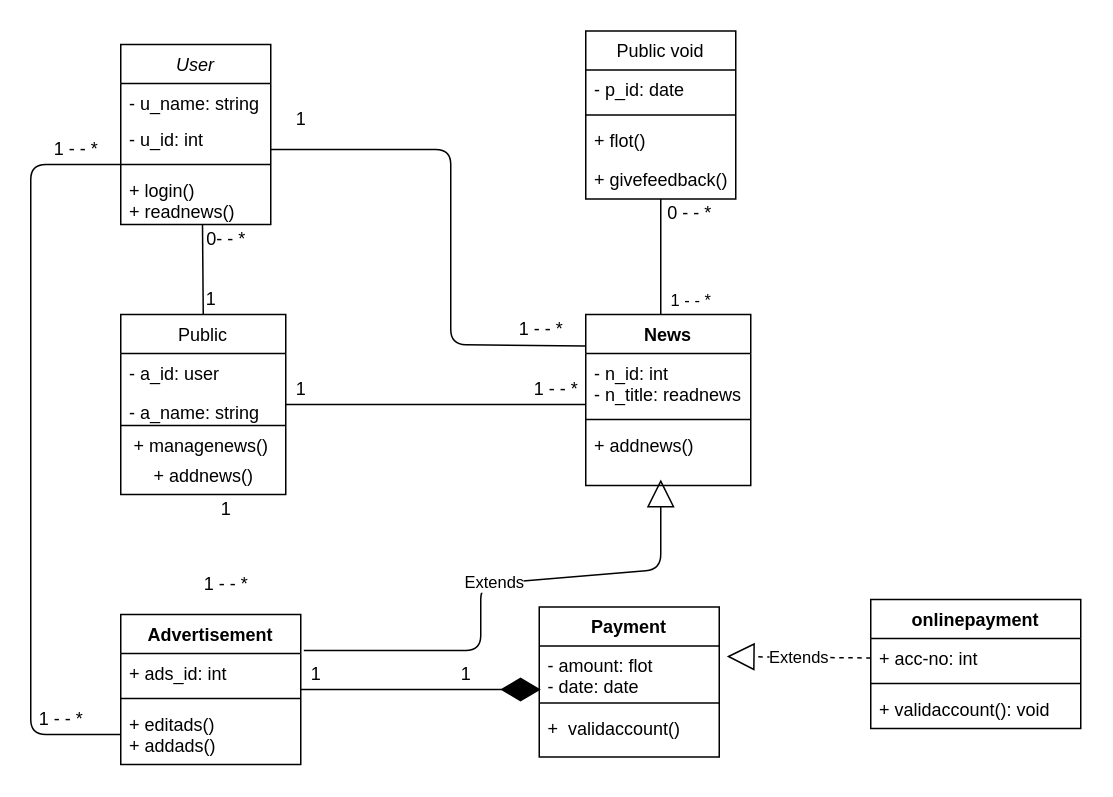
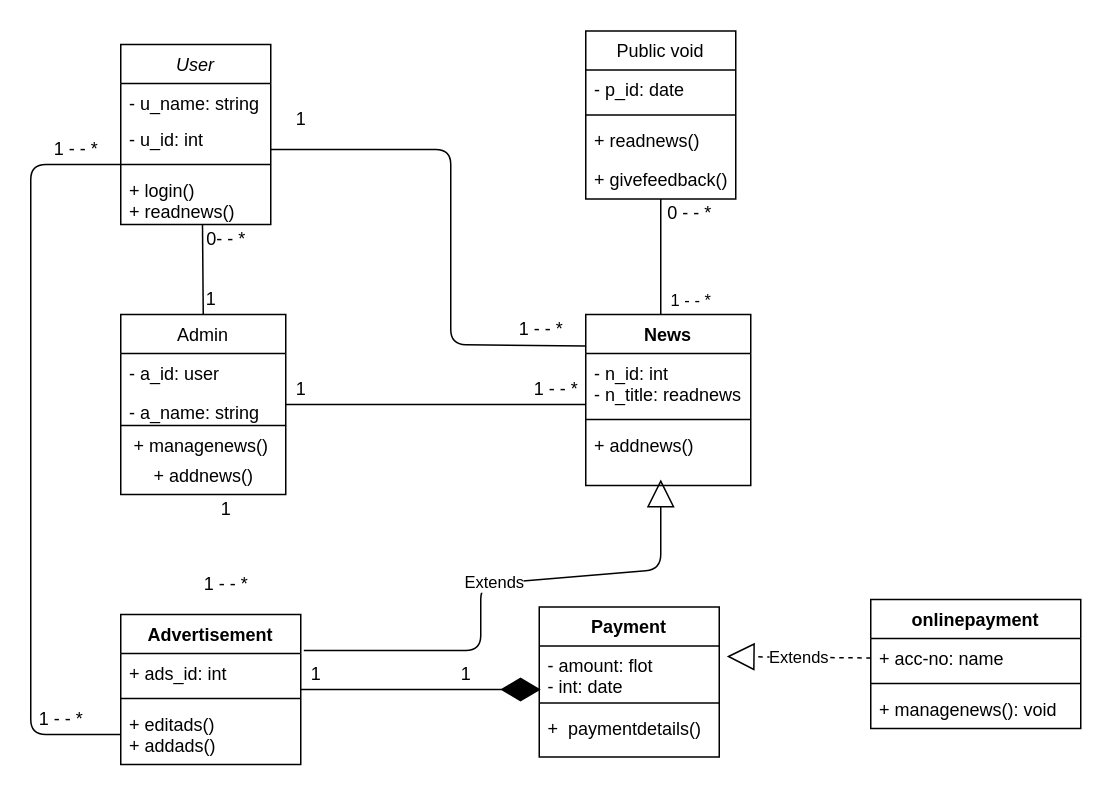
node "+ flot()": label "+ flot()" -> "+ readnews()"
node "Public": label "Public" -> "Admin"
node "+ acc-no: int": label "+ acc-no: int" -> "+ acc-no: name"
node "- amount: flot - date: date": label "- amount: flot - date: date" -> "- amount: flot - int: date"
node "+ validaccount(): void": label "+ validaccount(): void" -> "+ managenews(): void"
node "+ validaccount()": label "+ validaccount()" -> "+ paymentdetails()"
